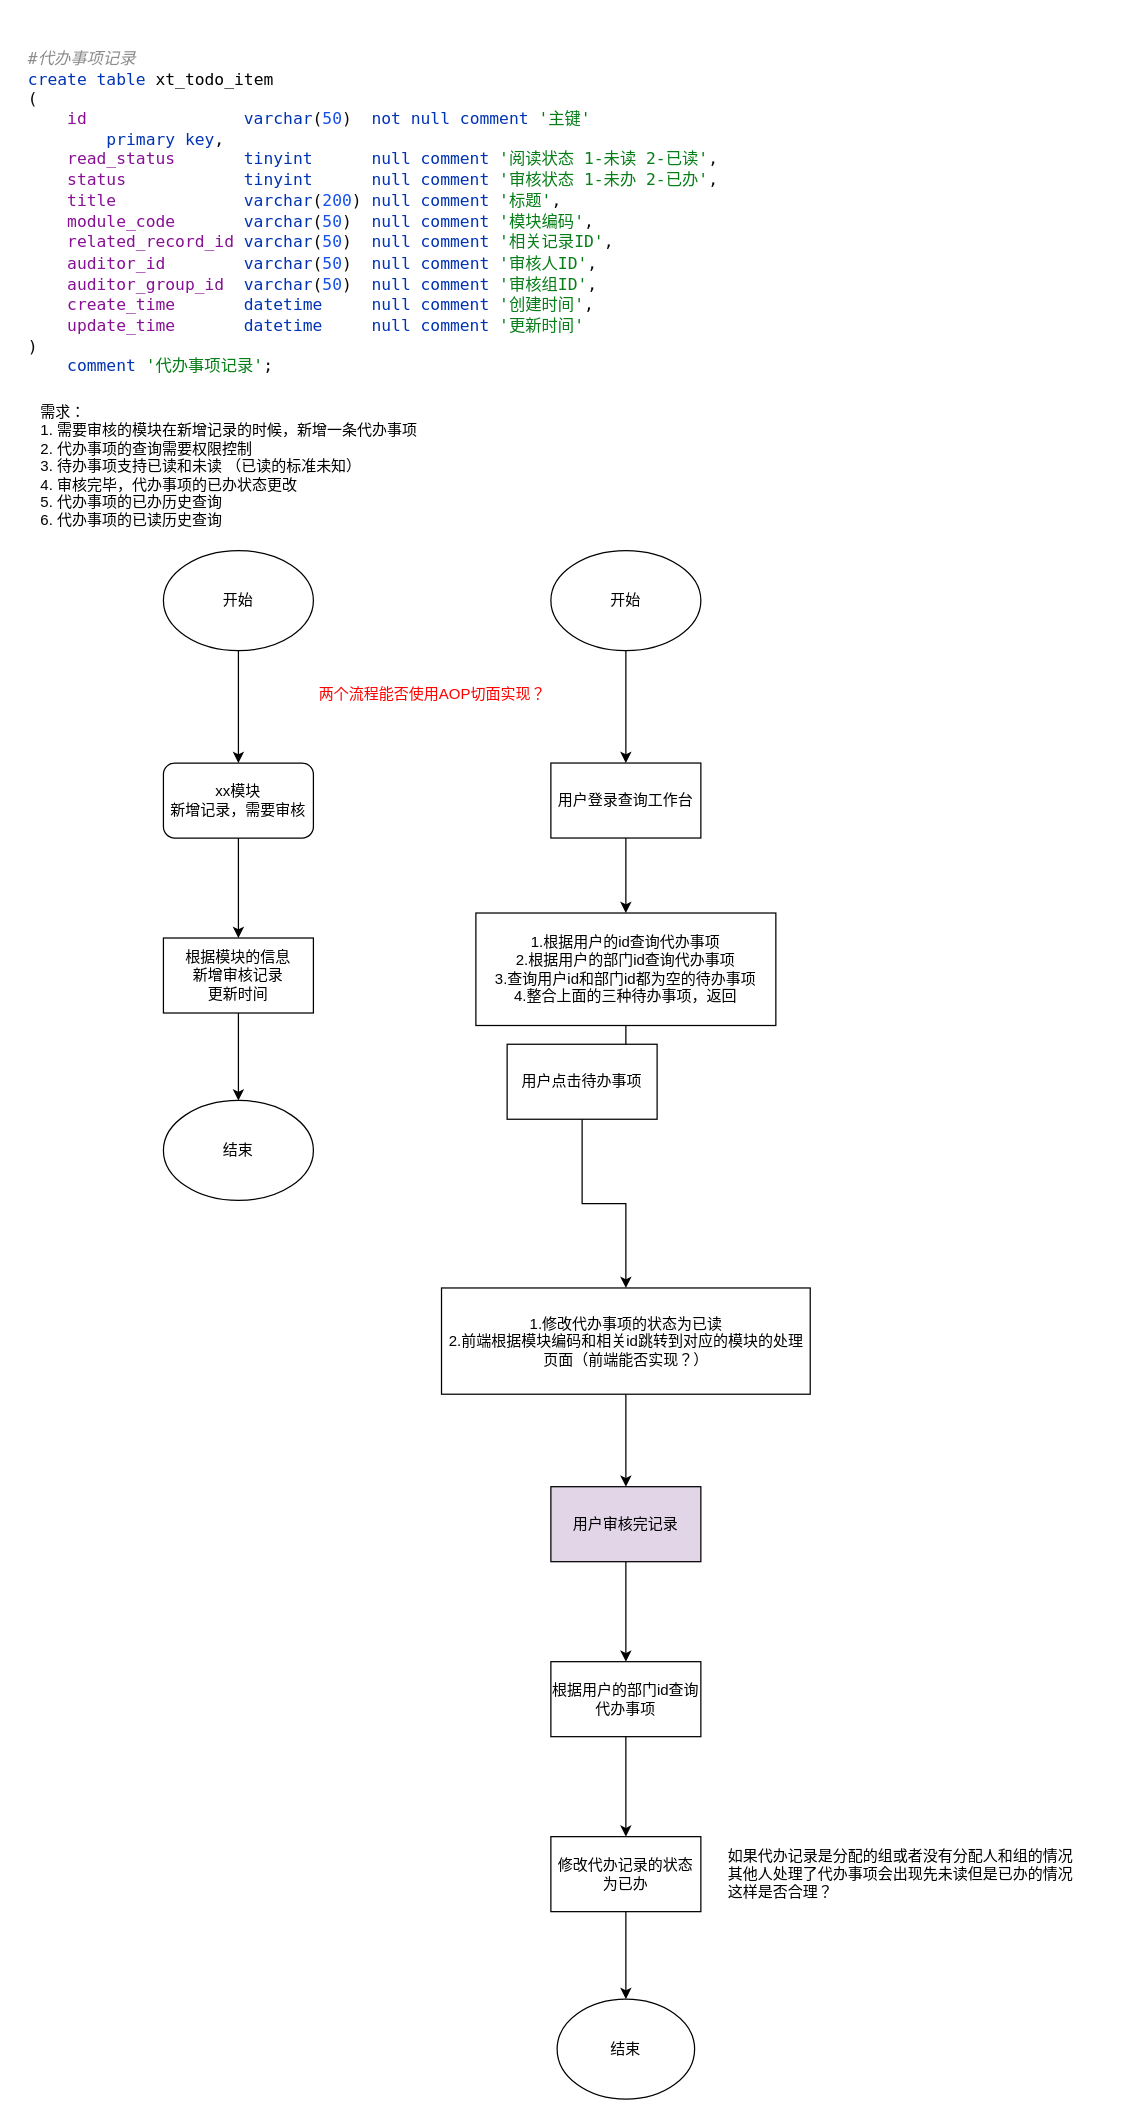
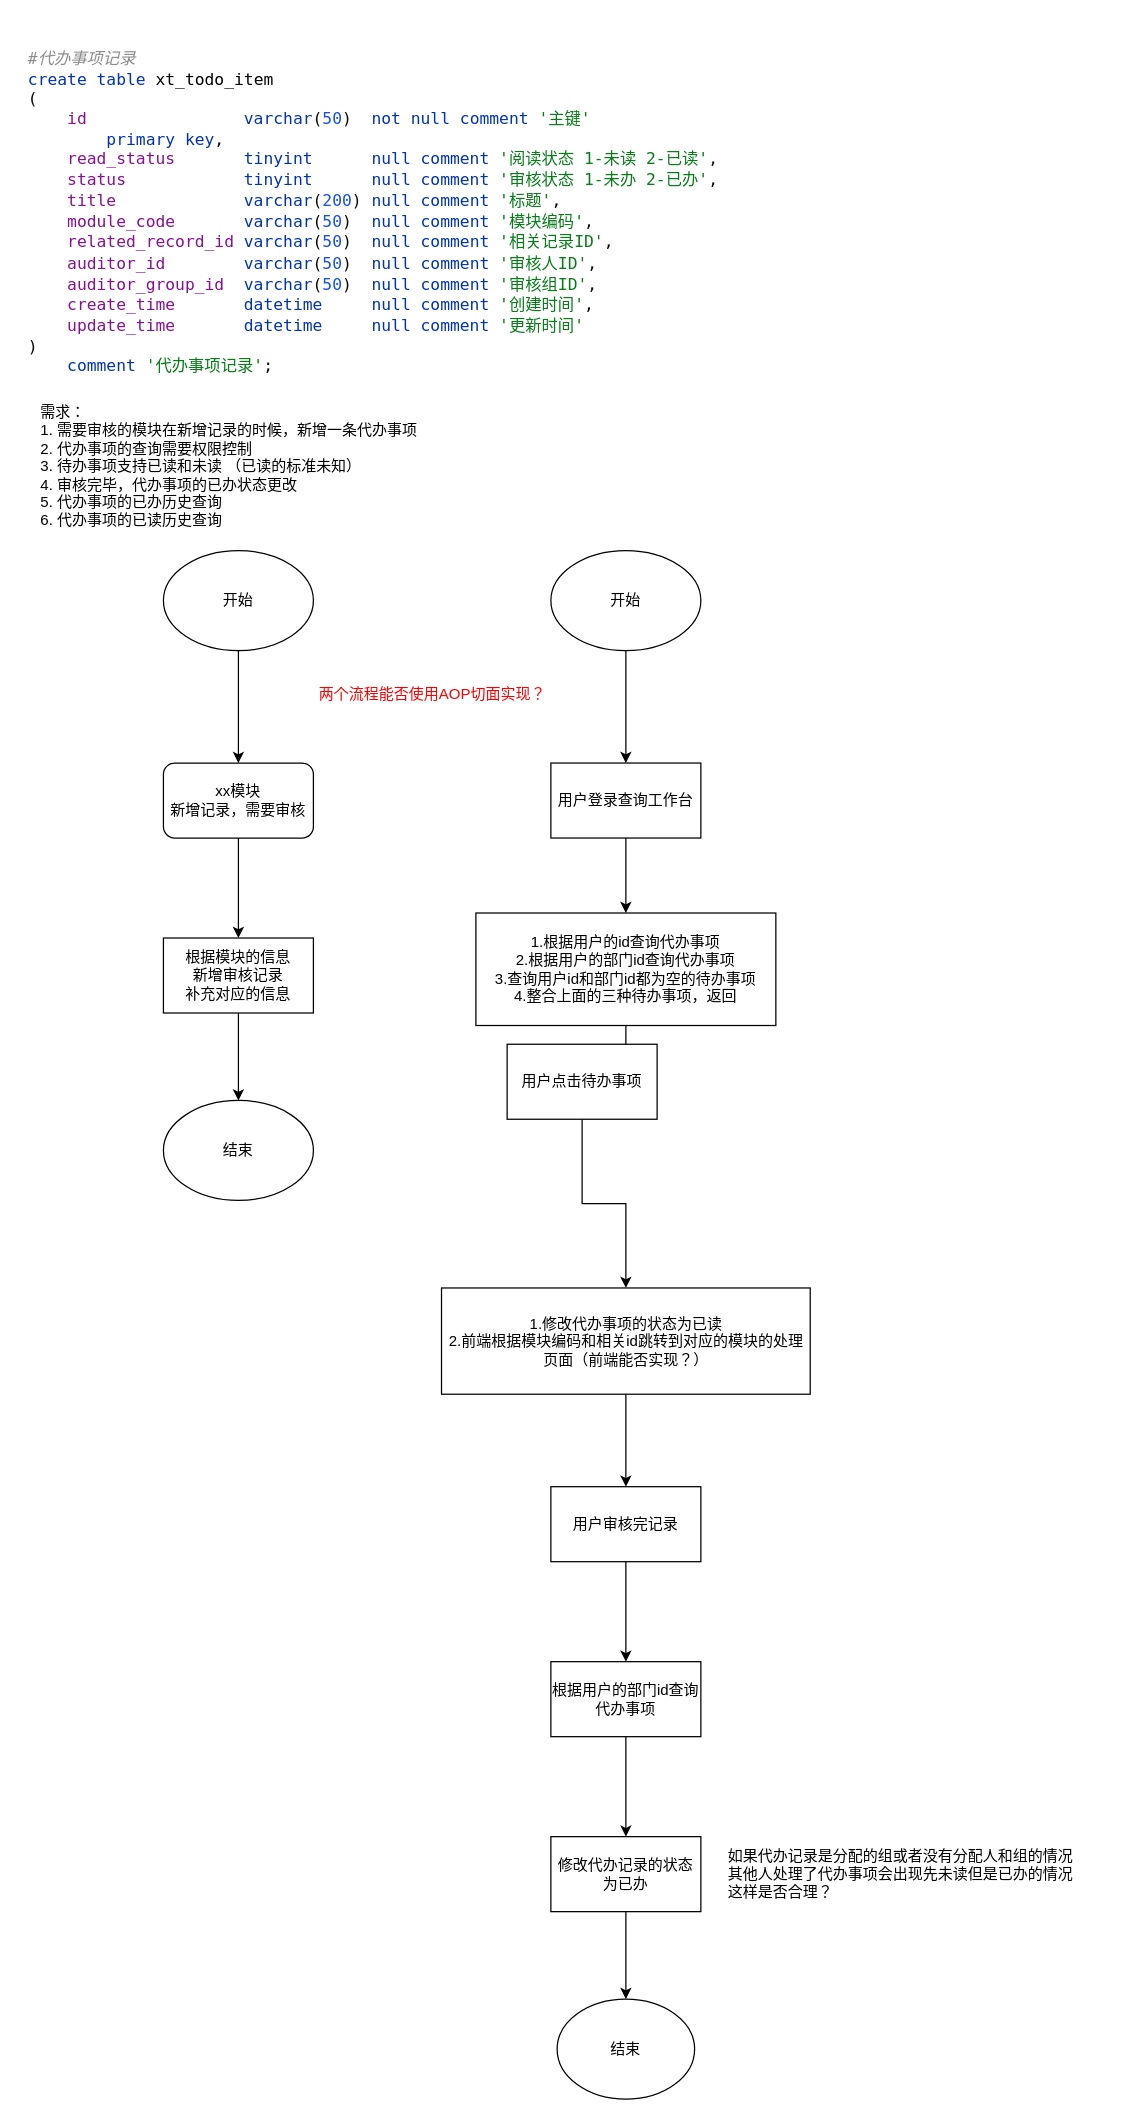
node "根据模块的信息 新增审核记录 更新时间": label "根据模块的信息 新增审核记录 更新时间" -> "根据模块的信息 新增审核记录 补充对应的信息"
node "用户审核完记录": fillcolor #e1d5e7 -> #ffffff
